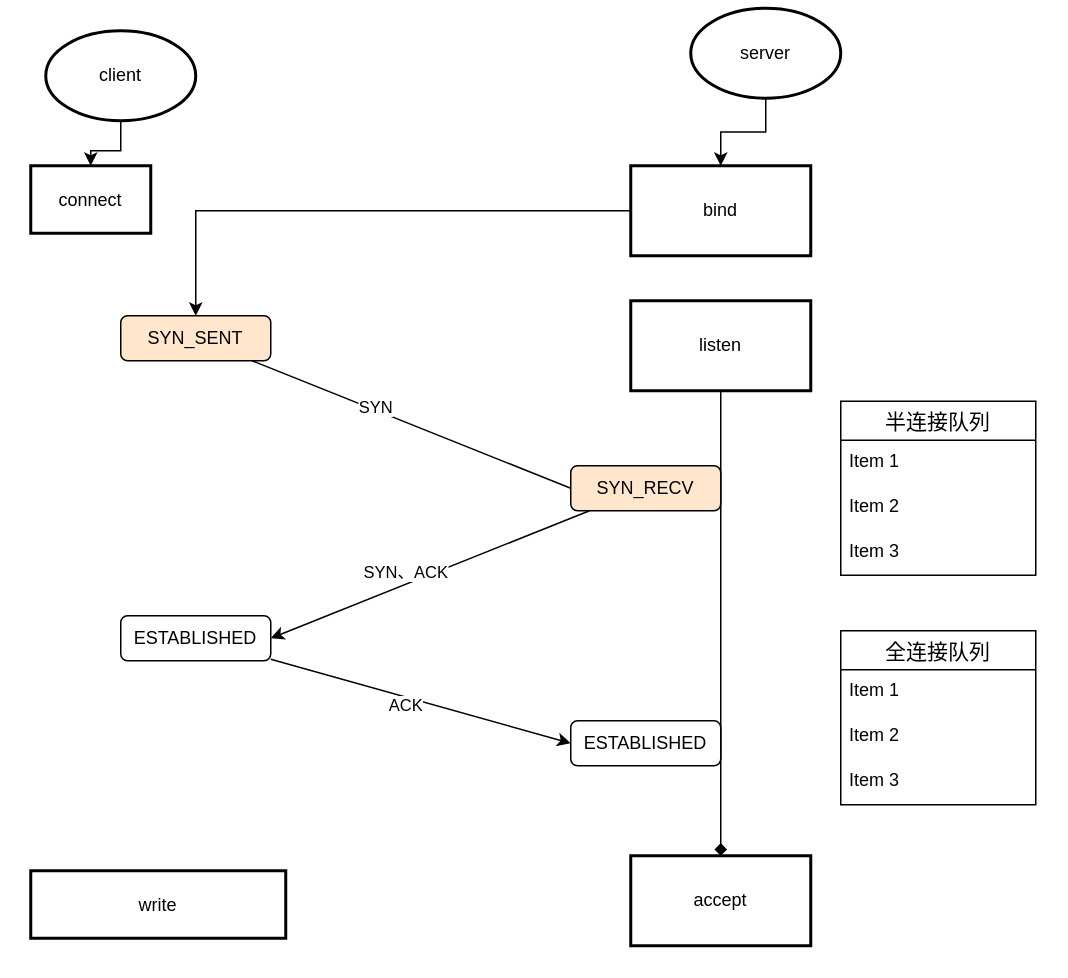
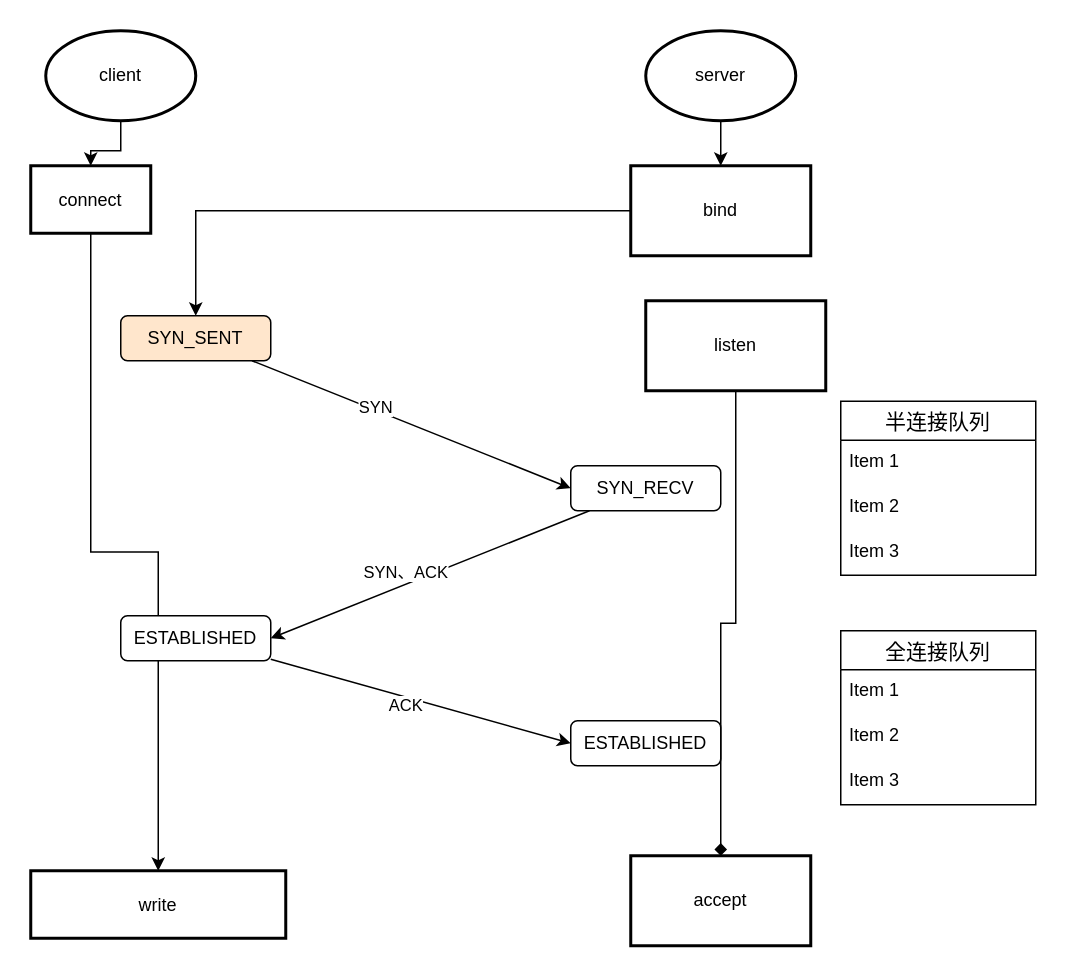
node "server": moved (766, 53) -> (721, 76)
node "listen": moved (721, 346) -> (736, 346)
edge "connect" -> "write": added
edge "SYN_SENT" -- "SYN_RECV": arrowhead none -> classic
node "SYN_RECV": fillcolor #ffe6cc -> #ffffff
